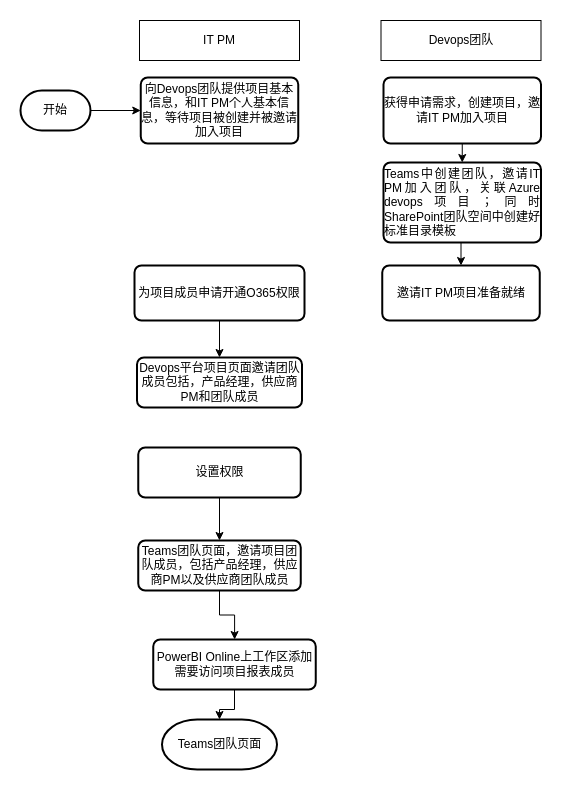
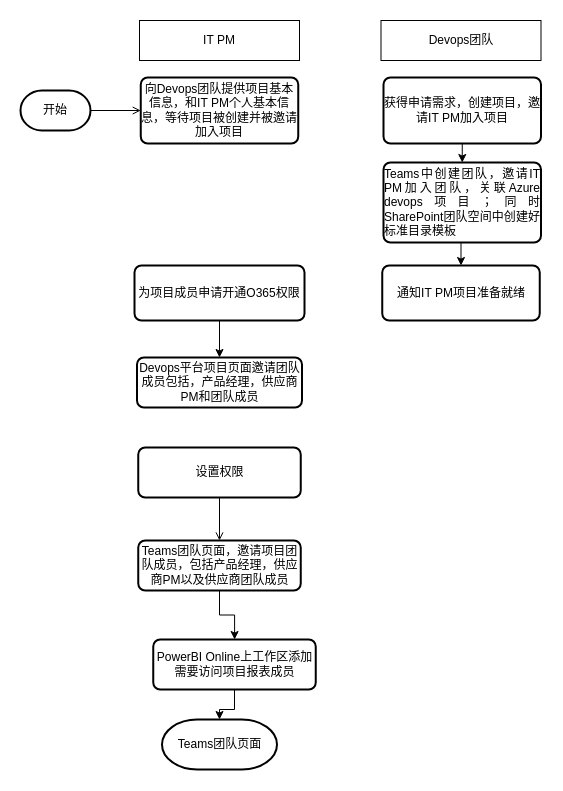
edge "开始" -> "向Devops团队提供项目基本信息，和IT PM个人基本信息，等待项目被创建并被邀请加入项目": arrowhead classic -> open
node "邀请IT PM项目准备就绪": label "邀请IT PM项目准备就绪" -> "通知IT PM项目准备就绪"
edge "设置权限" -> "Teams团队页面，邀请项目团队成员，包括产品经理，供应商PM以及供应商团队成员": arrowhead classic -> open
